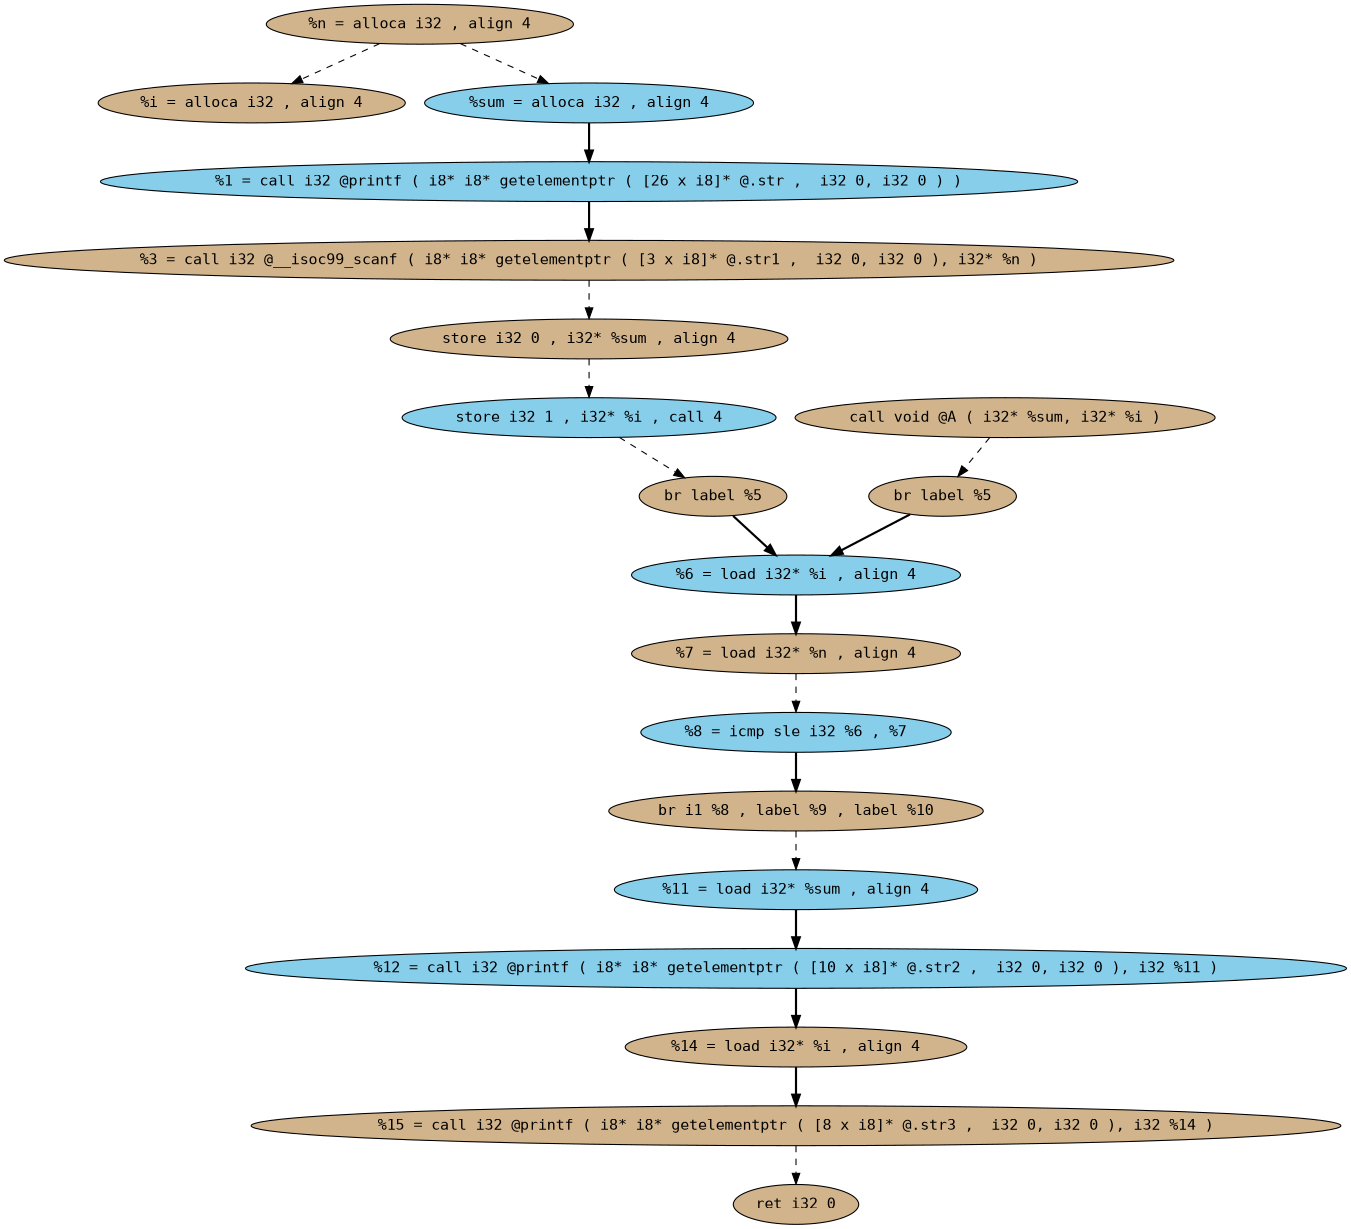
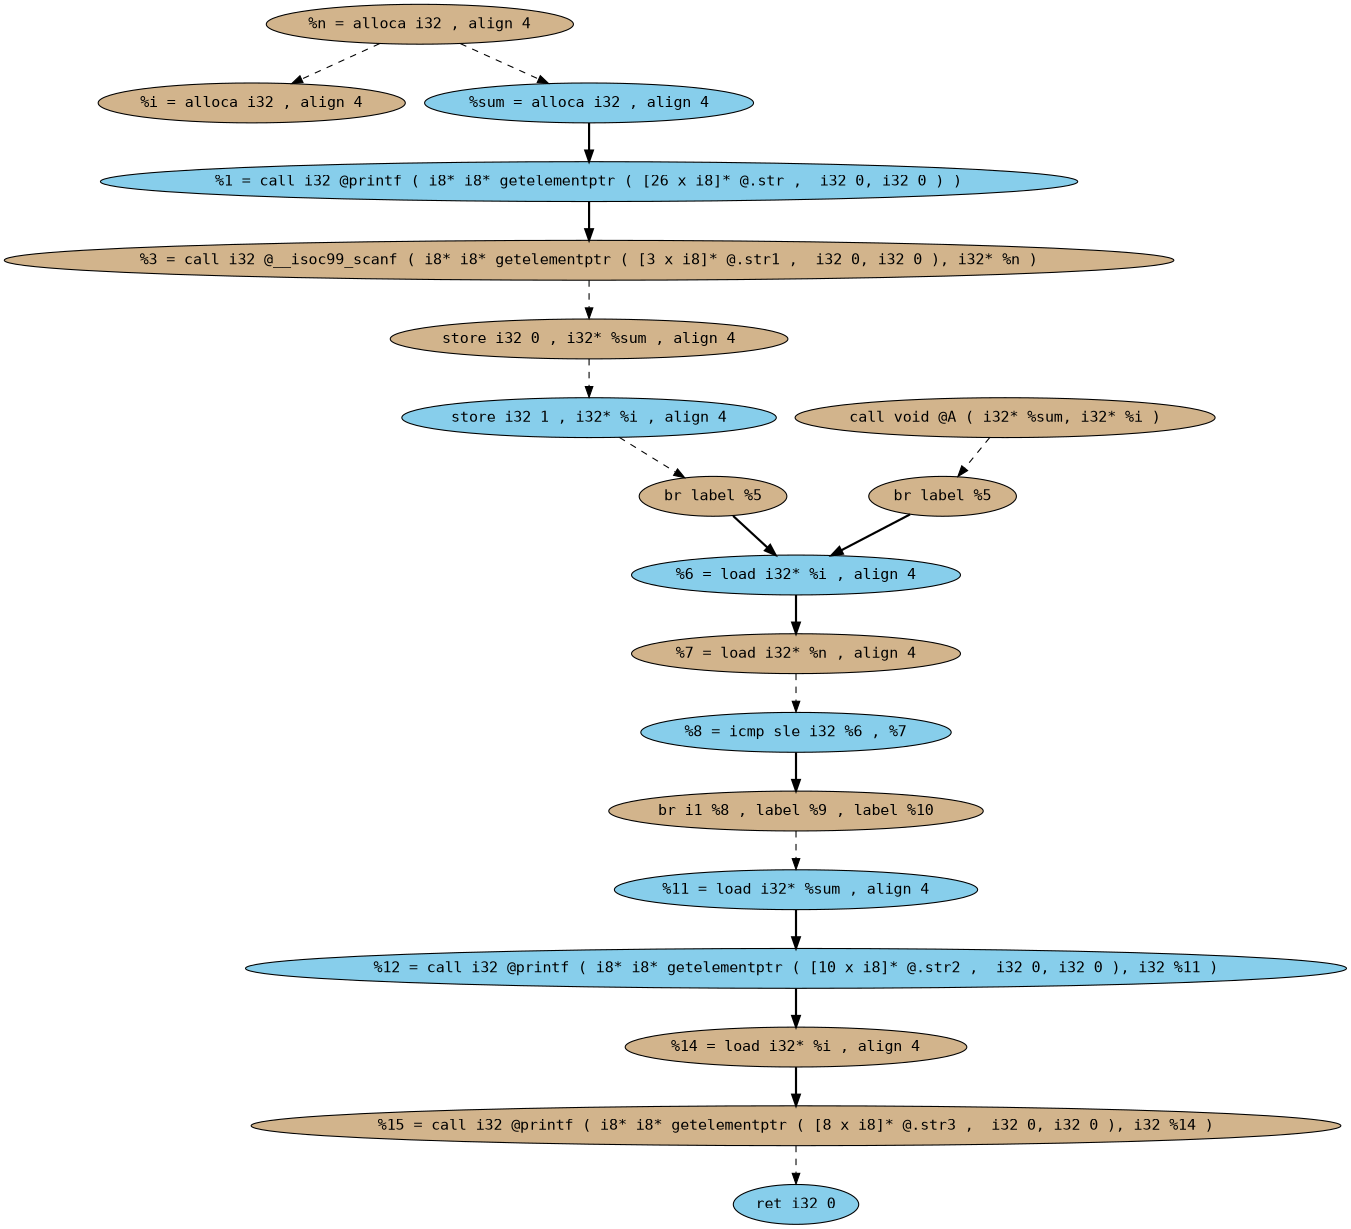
node "store i32 1 , i32* %i , call 4": label "store i32 1 , i32* %i , call 4" -> "store i32 1 , i32* %i , align 4"
node "ret i32 0": fillcolor tan -> skyblue
